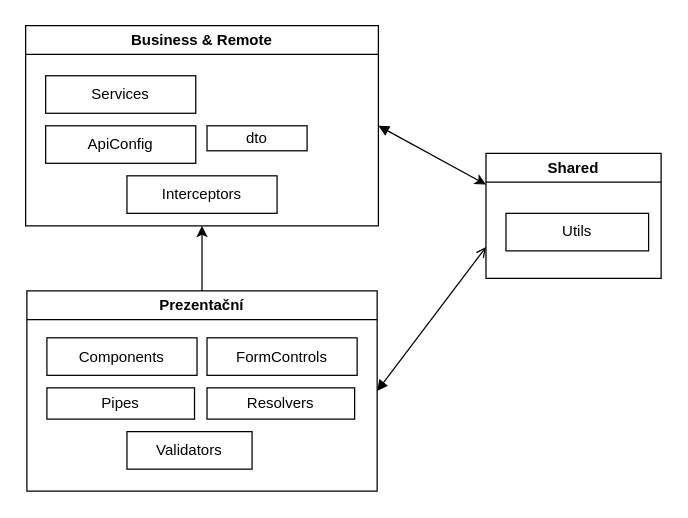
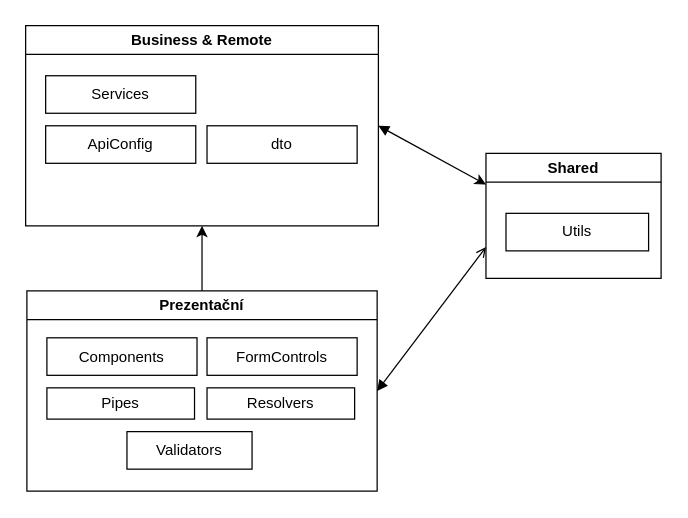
node "dto": size 100x25 -> 150x38
node "Interceptors": removed
